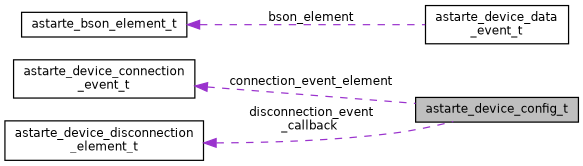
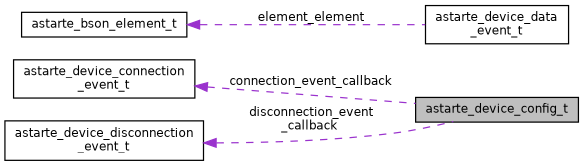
edge "astarte_device_data _event_t" -> "astarte_bson_element_t": label " bson_element" -> " element_element"
edge "astarte_device_config_t" -> "astarte_device_connection _event_t": label " connection_event_element" -> " connection_event_callback"
node "astarte_device_disconnection _element_t": label "astarte_device_disconnection _element_t" -> "astarte_device_disconnection _event_t"
